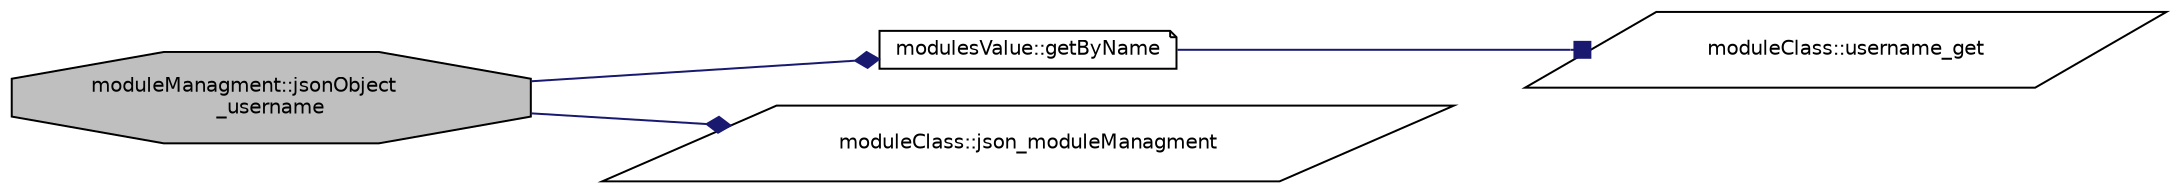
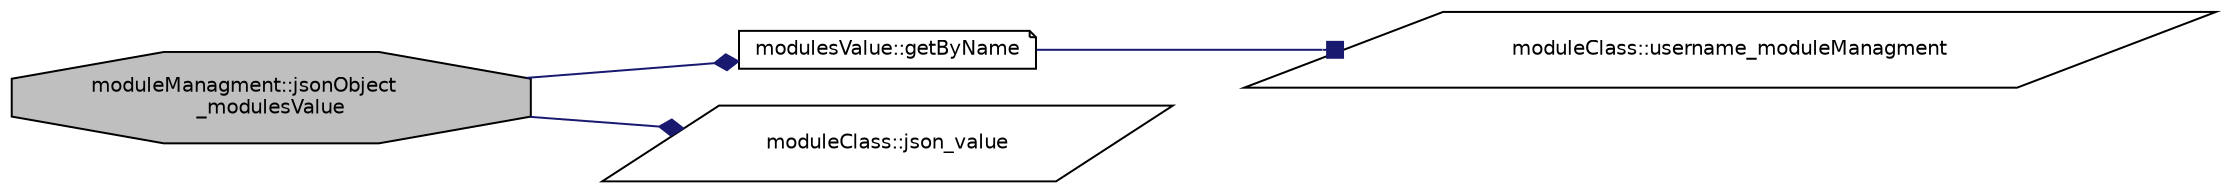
node "moduleClass::username_get": label "moduleClass::username_get" -> "moduleClass::username_moduleManagment"
node "moduleManagment::jsonObject _username": label "moduleManagment::jsonObject _username" -> "moduleManagment::jsonObject _modulesValue"
node "moduleClass::json_moduleManagment": label "moduleClass::json_moduleManagment" -> "moduleClass::json_value"
